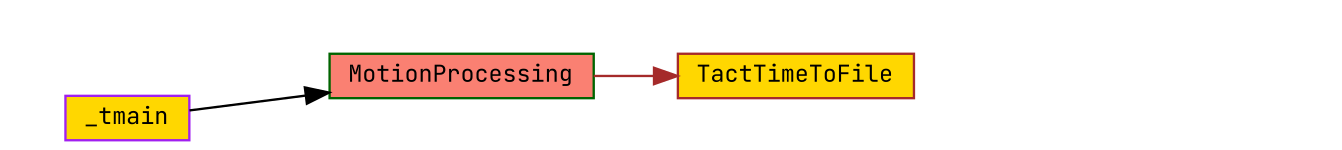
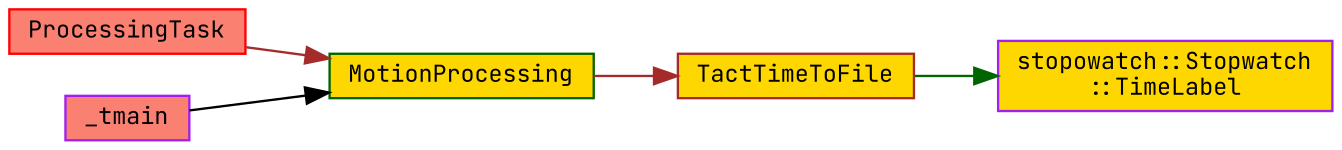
node "ProcessingTask": added
node "MotionProcessing": fillcolor salmon -> gold
node "stopowatch::Stopwatch ::TimeLabel": added
node "_tmain": fillcolor gold -> salmon
